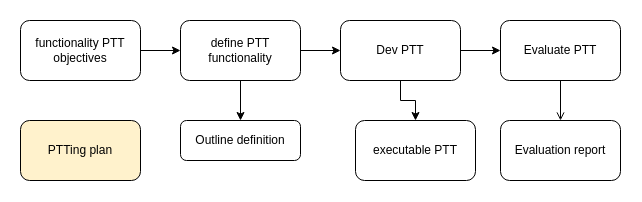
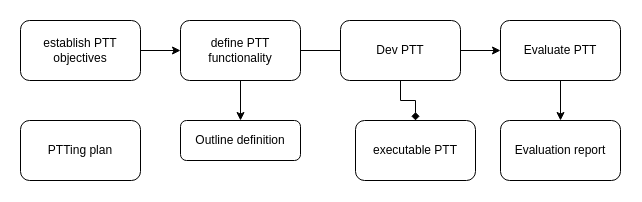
node "functionality PTT objectives": label "functionality PTT objectives" -> "establish PTT objectives"
edge "define PTT functionality" -> "Dev PTT": arrowhead classic -> none
edge "Dev PTT" -> "executable PTT": arrowhead classic -> diamond
edge "Evaluate PTT" -> "Evaluation report": arrowhead open -> classic
node "PTTing plan": fillcolor #fff2cc -> #ffffff
